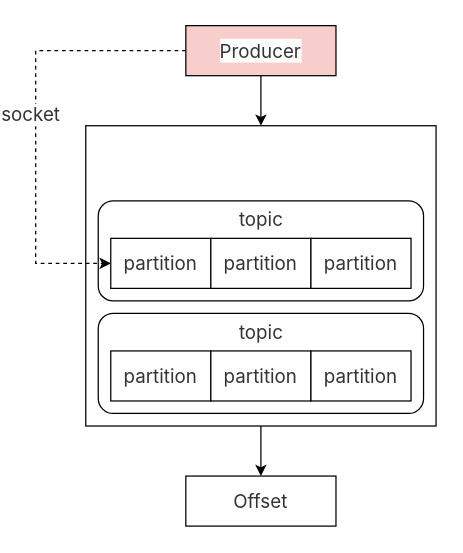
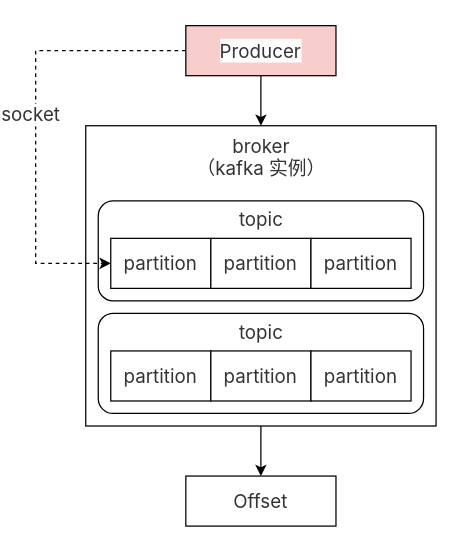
node "broker（kafka 实例）": added
